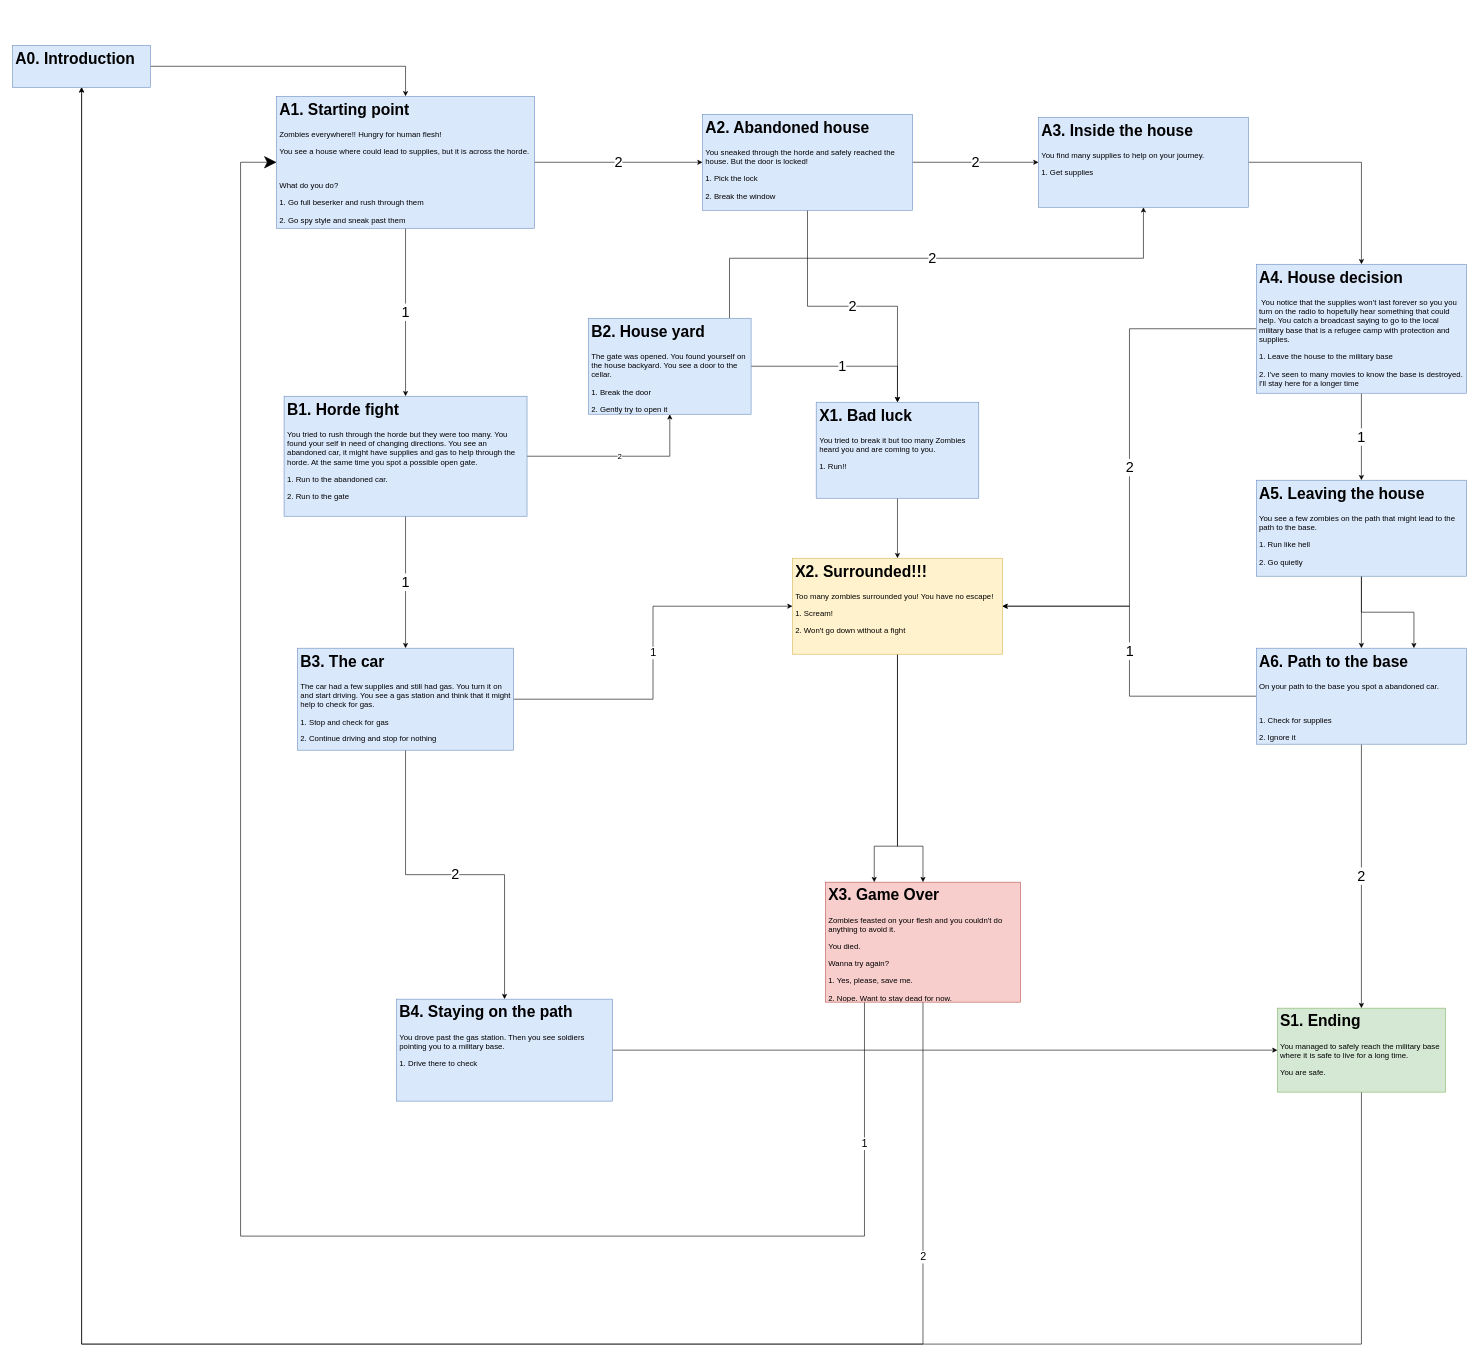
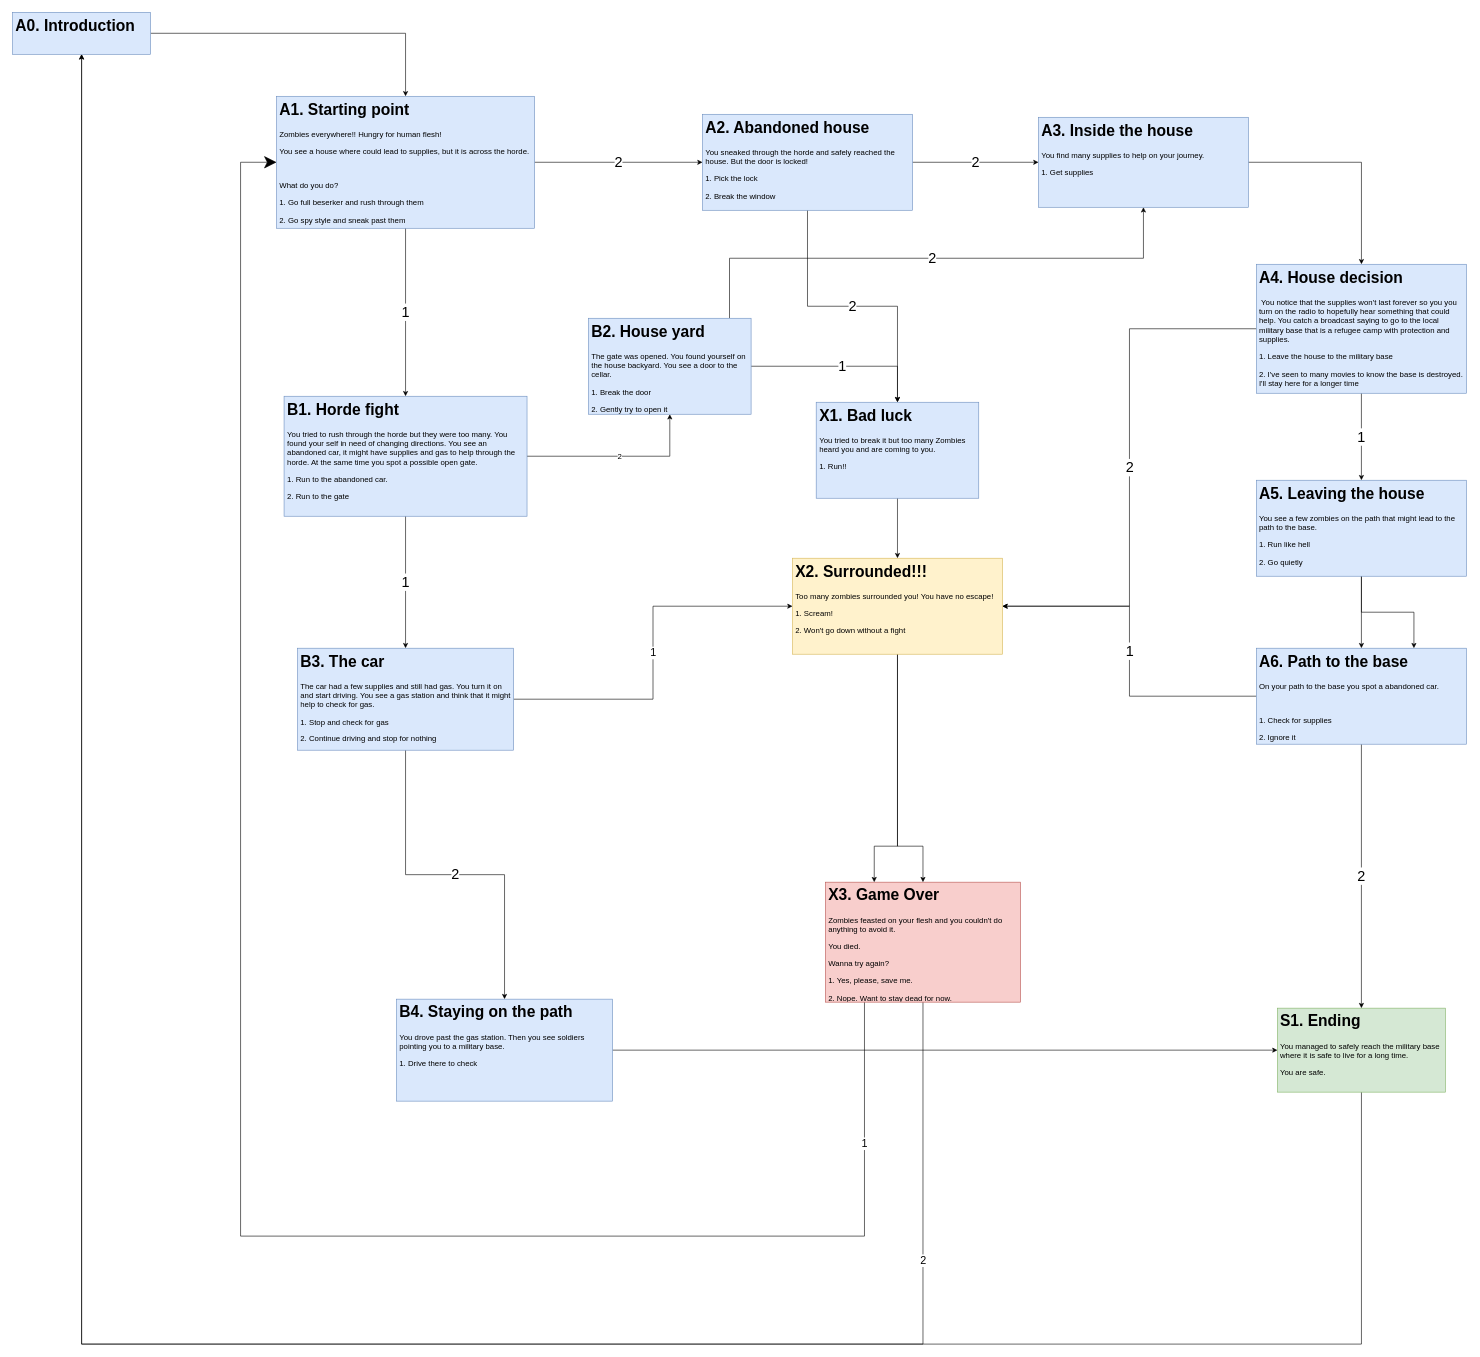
node "A0. Introduction": moved (81, 66) -> (81, 33)
